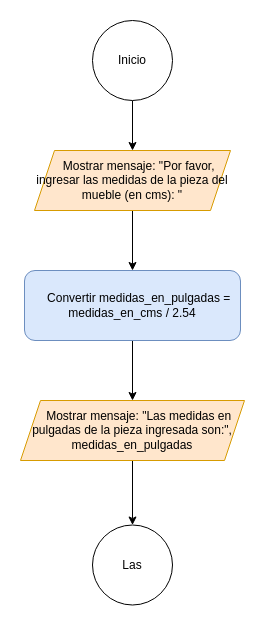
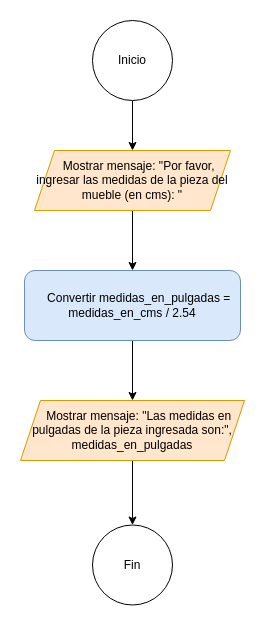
node "Las": label "Las" -> "Fin"
